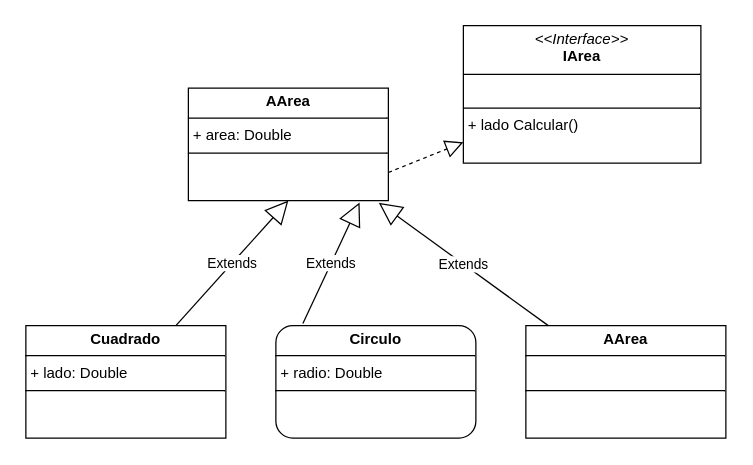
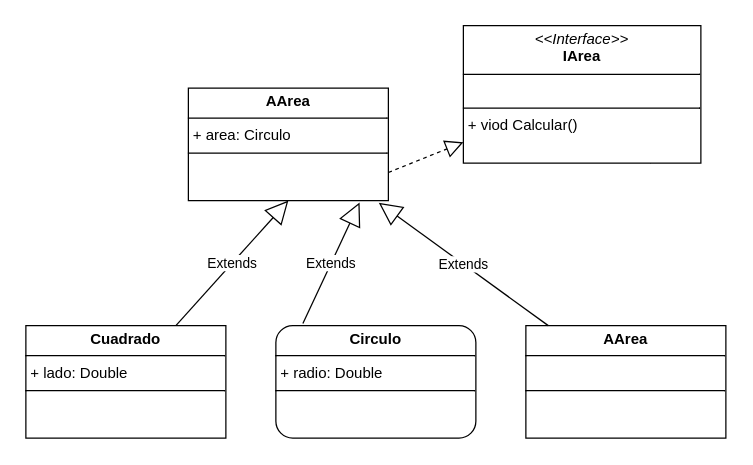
node "<<Interface>> IArea + lado Calcular()": label "<<Interface>> IArea + lado Calcular()" -> "<<Interface>> IArea + viod Calcular()"
node "AArea + area: Double": label "AArea + area: Double" -> "AArea + area: Circulo"
